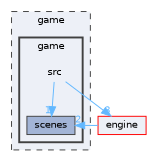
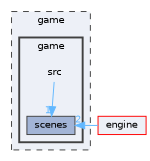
edge "src" -> "engine": removed
